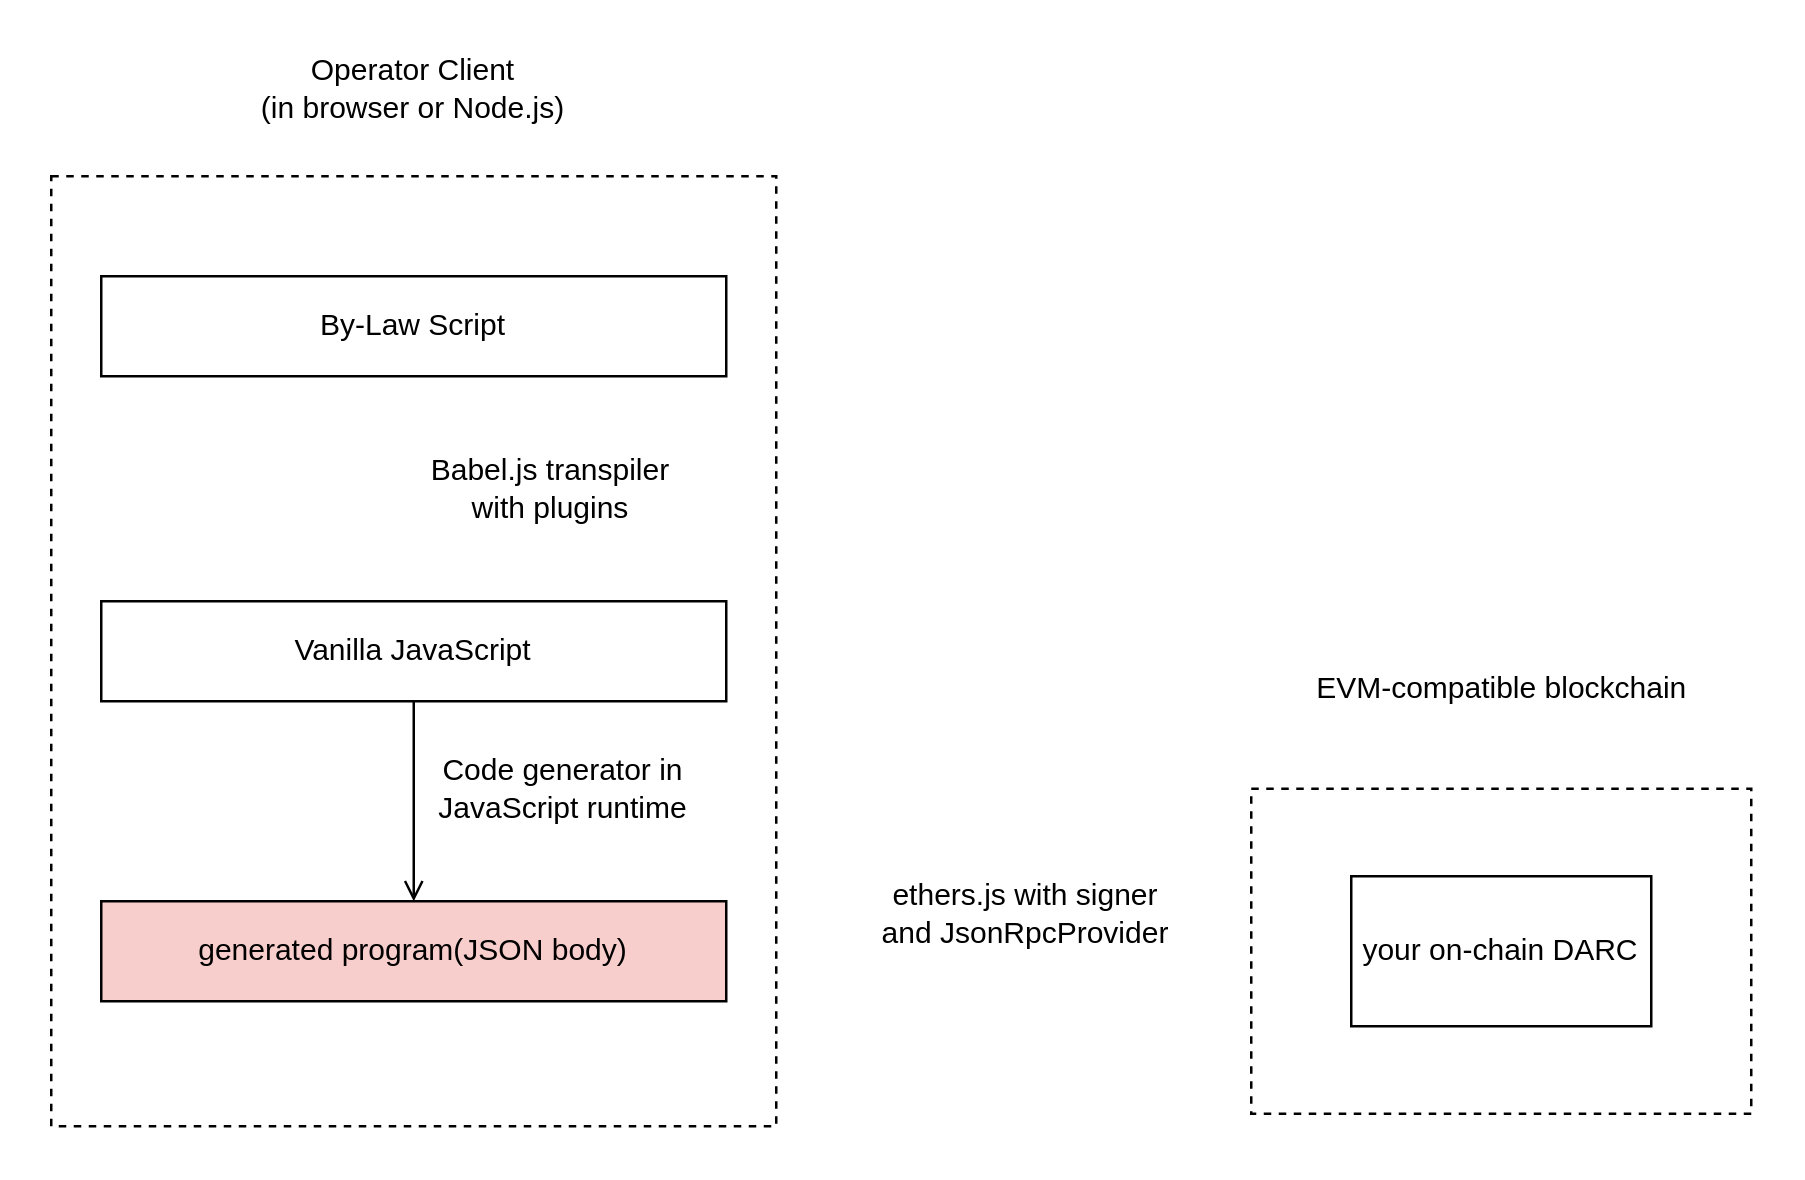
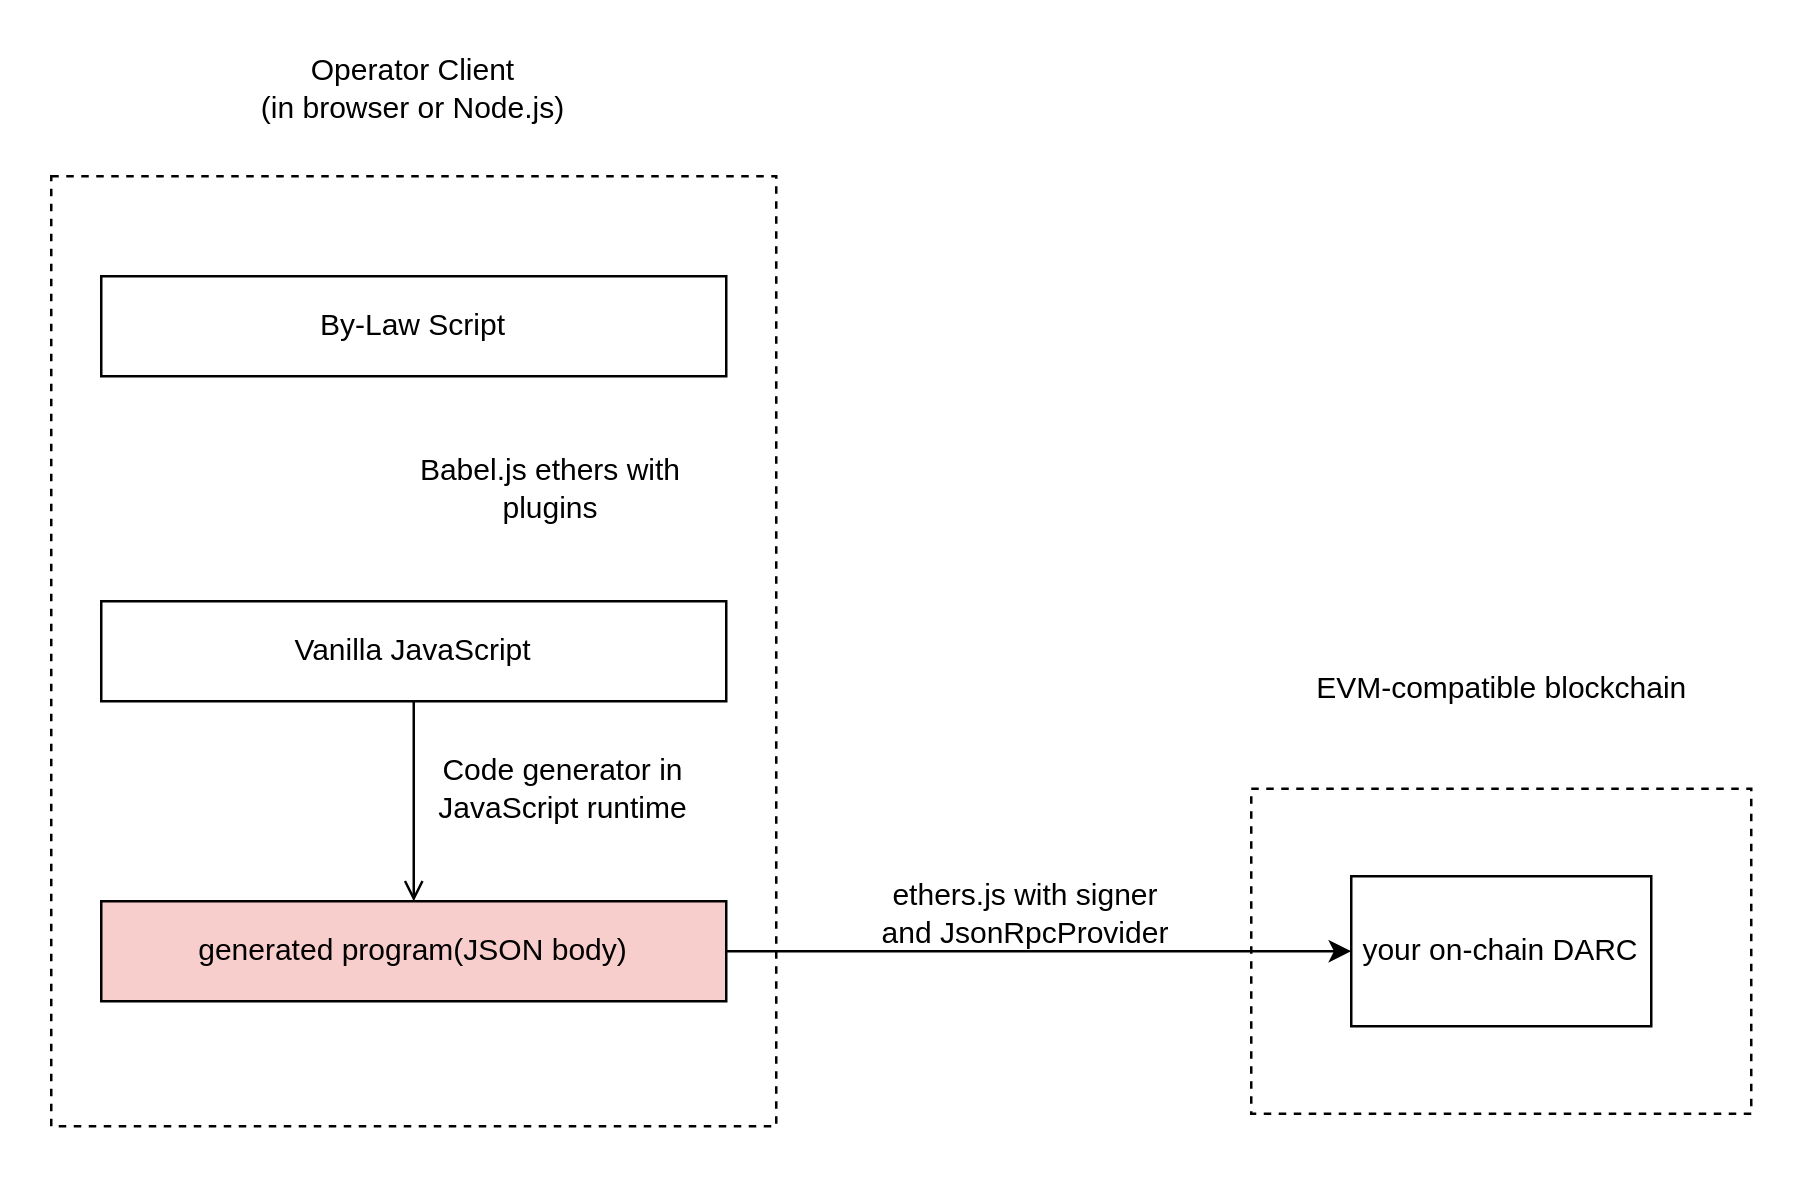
node "Babel.js transpiler with plugins": label "Babel.js transpiler with plugins" -> "Babel.js ethers with plugins"
edge "generated program(JSON body)" -> "your on-chain DARC": added
